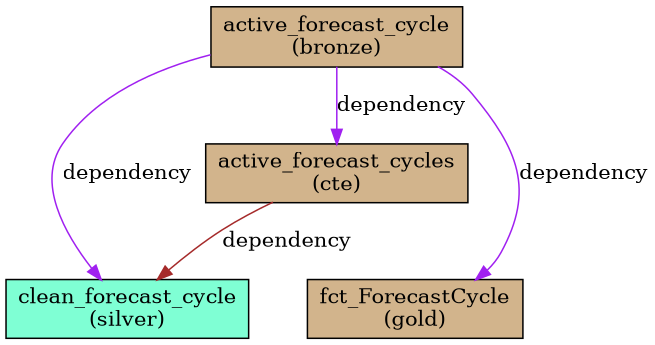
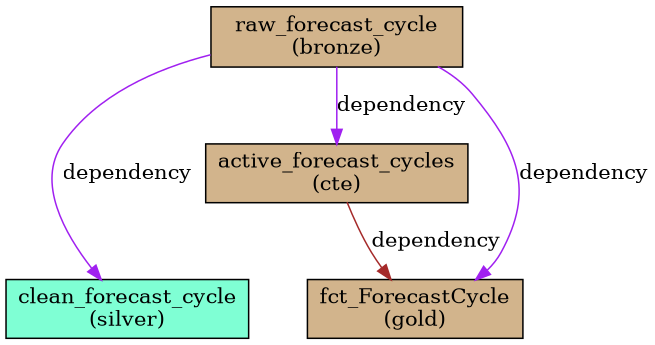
node "active_forecast_cycle (bronze)": label "active_forecast_cycle (bronze)" -> "raw_forecast_cycle (bronze)"
edge "active_forecast_cycles (cte)" -> "clean_forecast_cycle (silver)": now "active_forecast_cycles (cte)" -> "fct_ForecastCycle (gold)"
